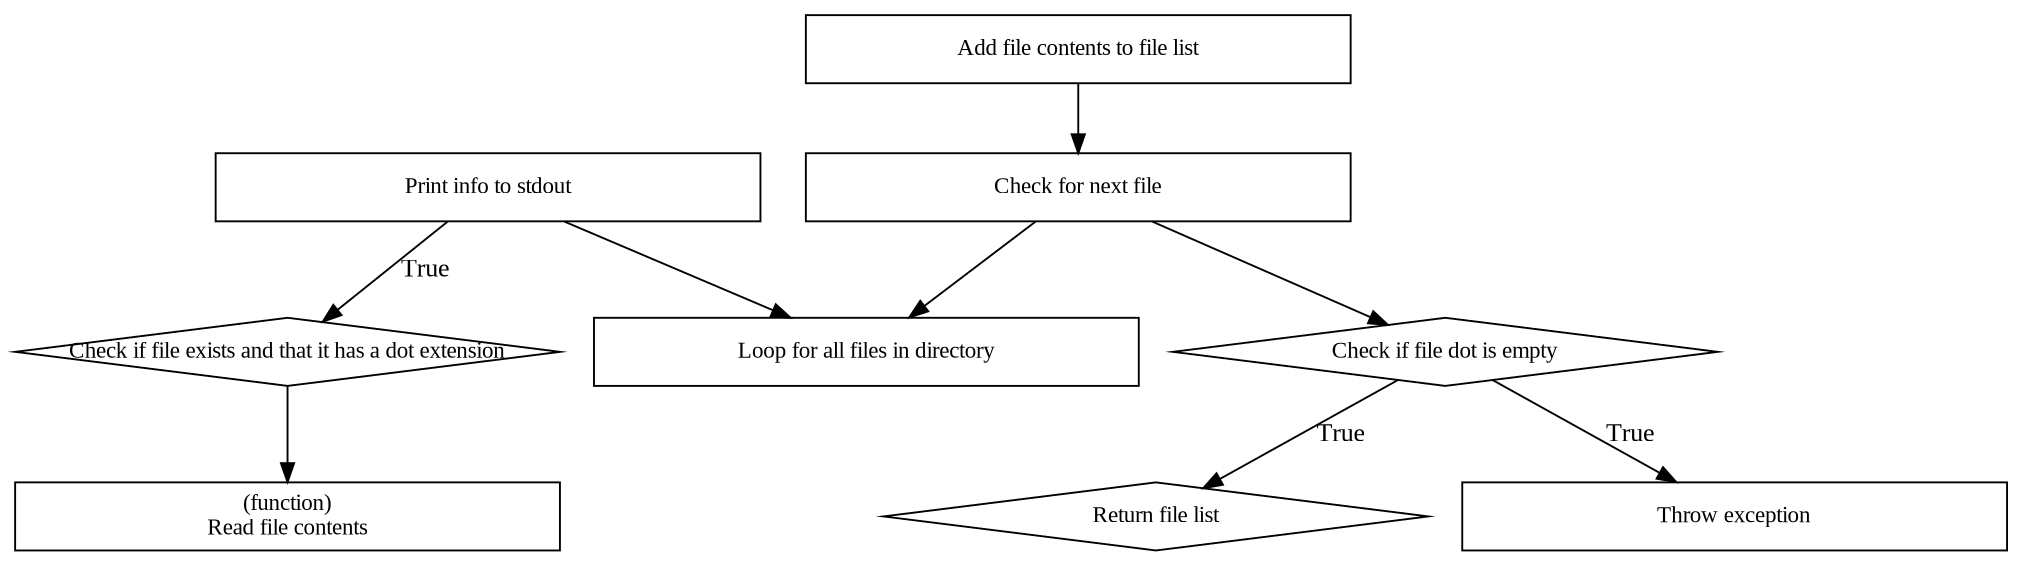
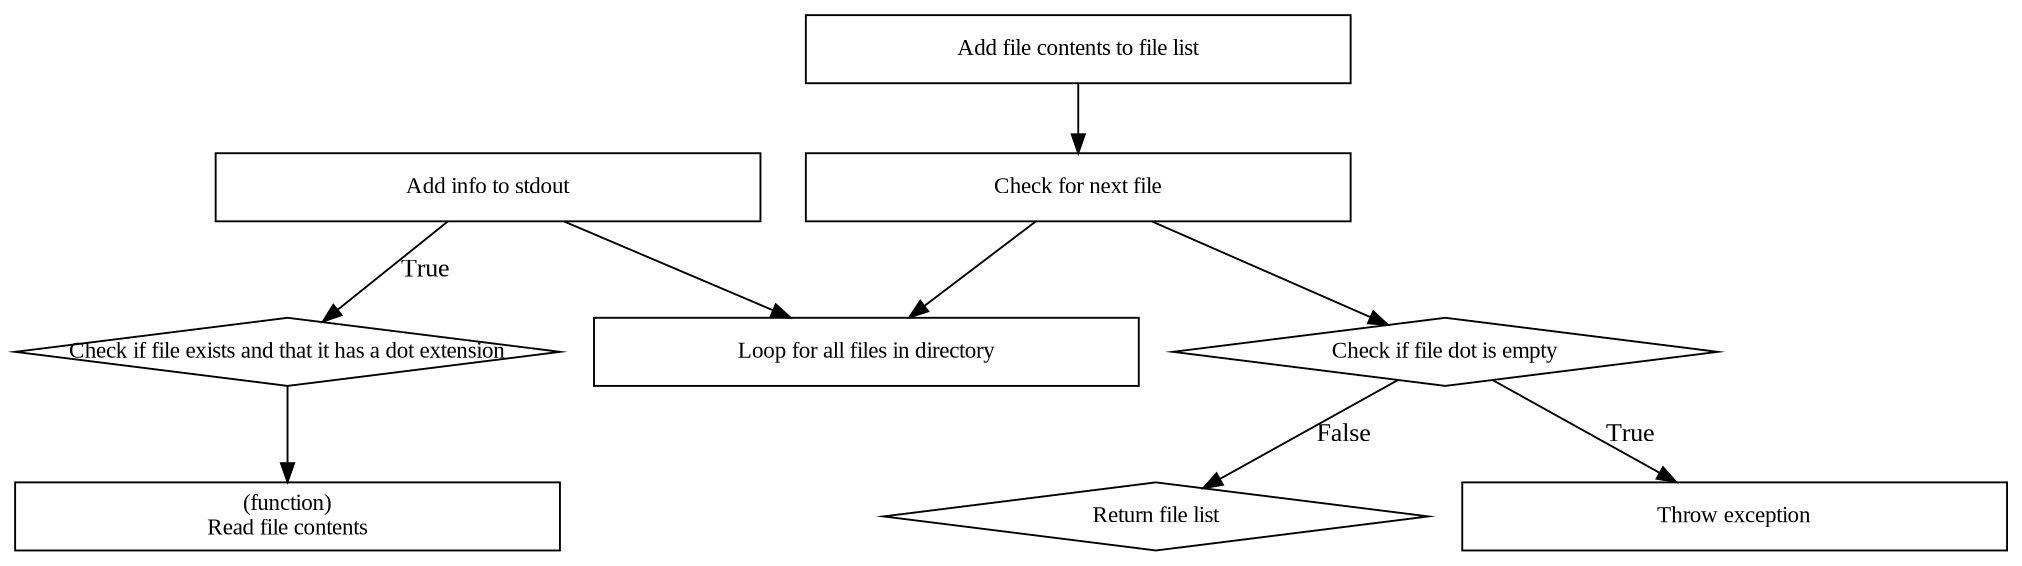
node "Print info to stdout": label "Print info to stdout" -> "Add info to stdout"
edge "Check if file dot is empty" -> "Return file list": label "True" -> "False"
